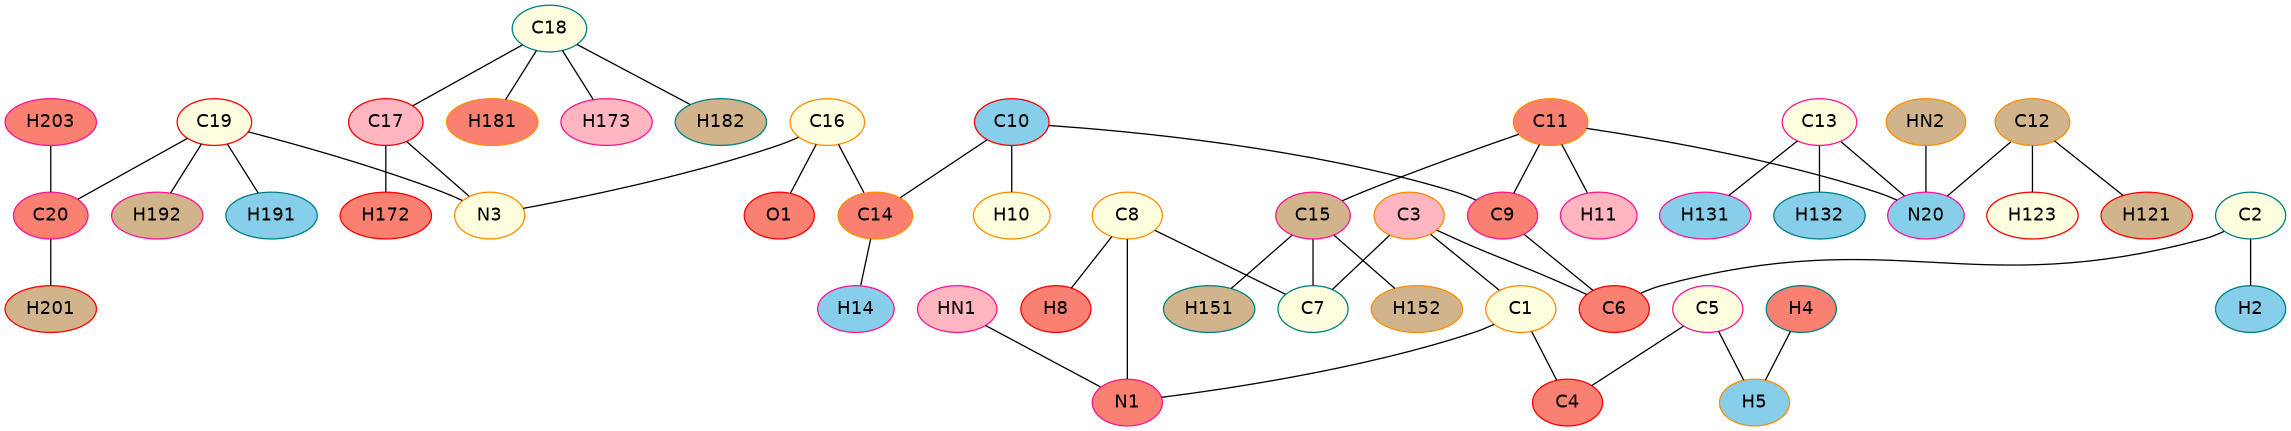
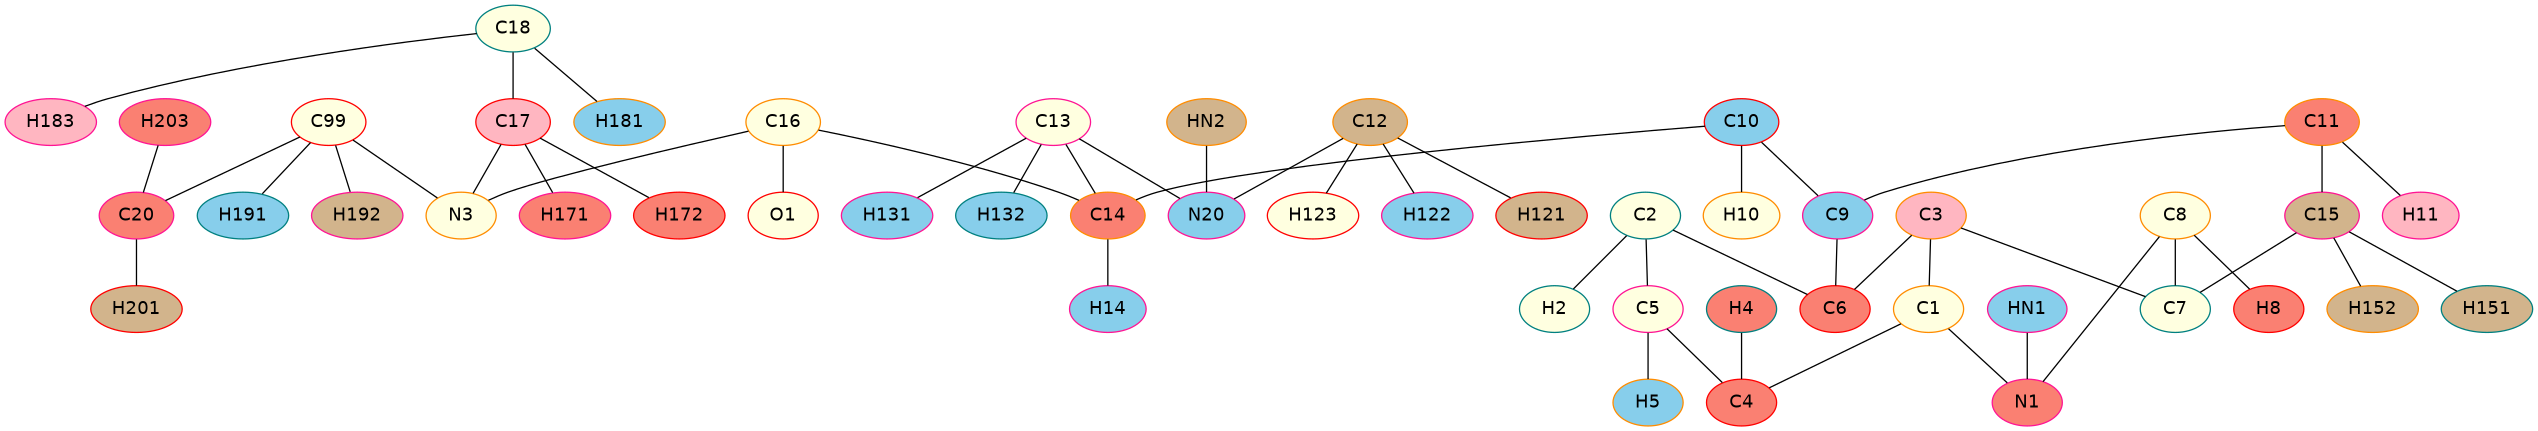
node "C19": label "C19" -> "C99"
node "H181": fillcolor salmon -> skyblue
node "H173": label "H173" -> "H183"
node "H182": removed
edge "C11" -- "N20": removed
edge "C13" -- "C14": added
node "H171": added
node "O1": fillcolor salmon -> lightyellow
node "H122": added
node "C9": fillcolor salmon -> skyblue
edge "C2" -- "C5": added
node "HN1": fillcolor lightpink -> skyblue
node "H2": fillcolor skyblue -> lightyellow
edge "H4" -- "H5": now "H4" -- "C4"
